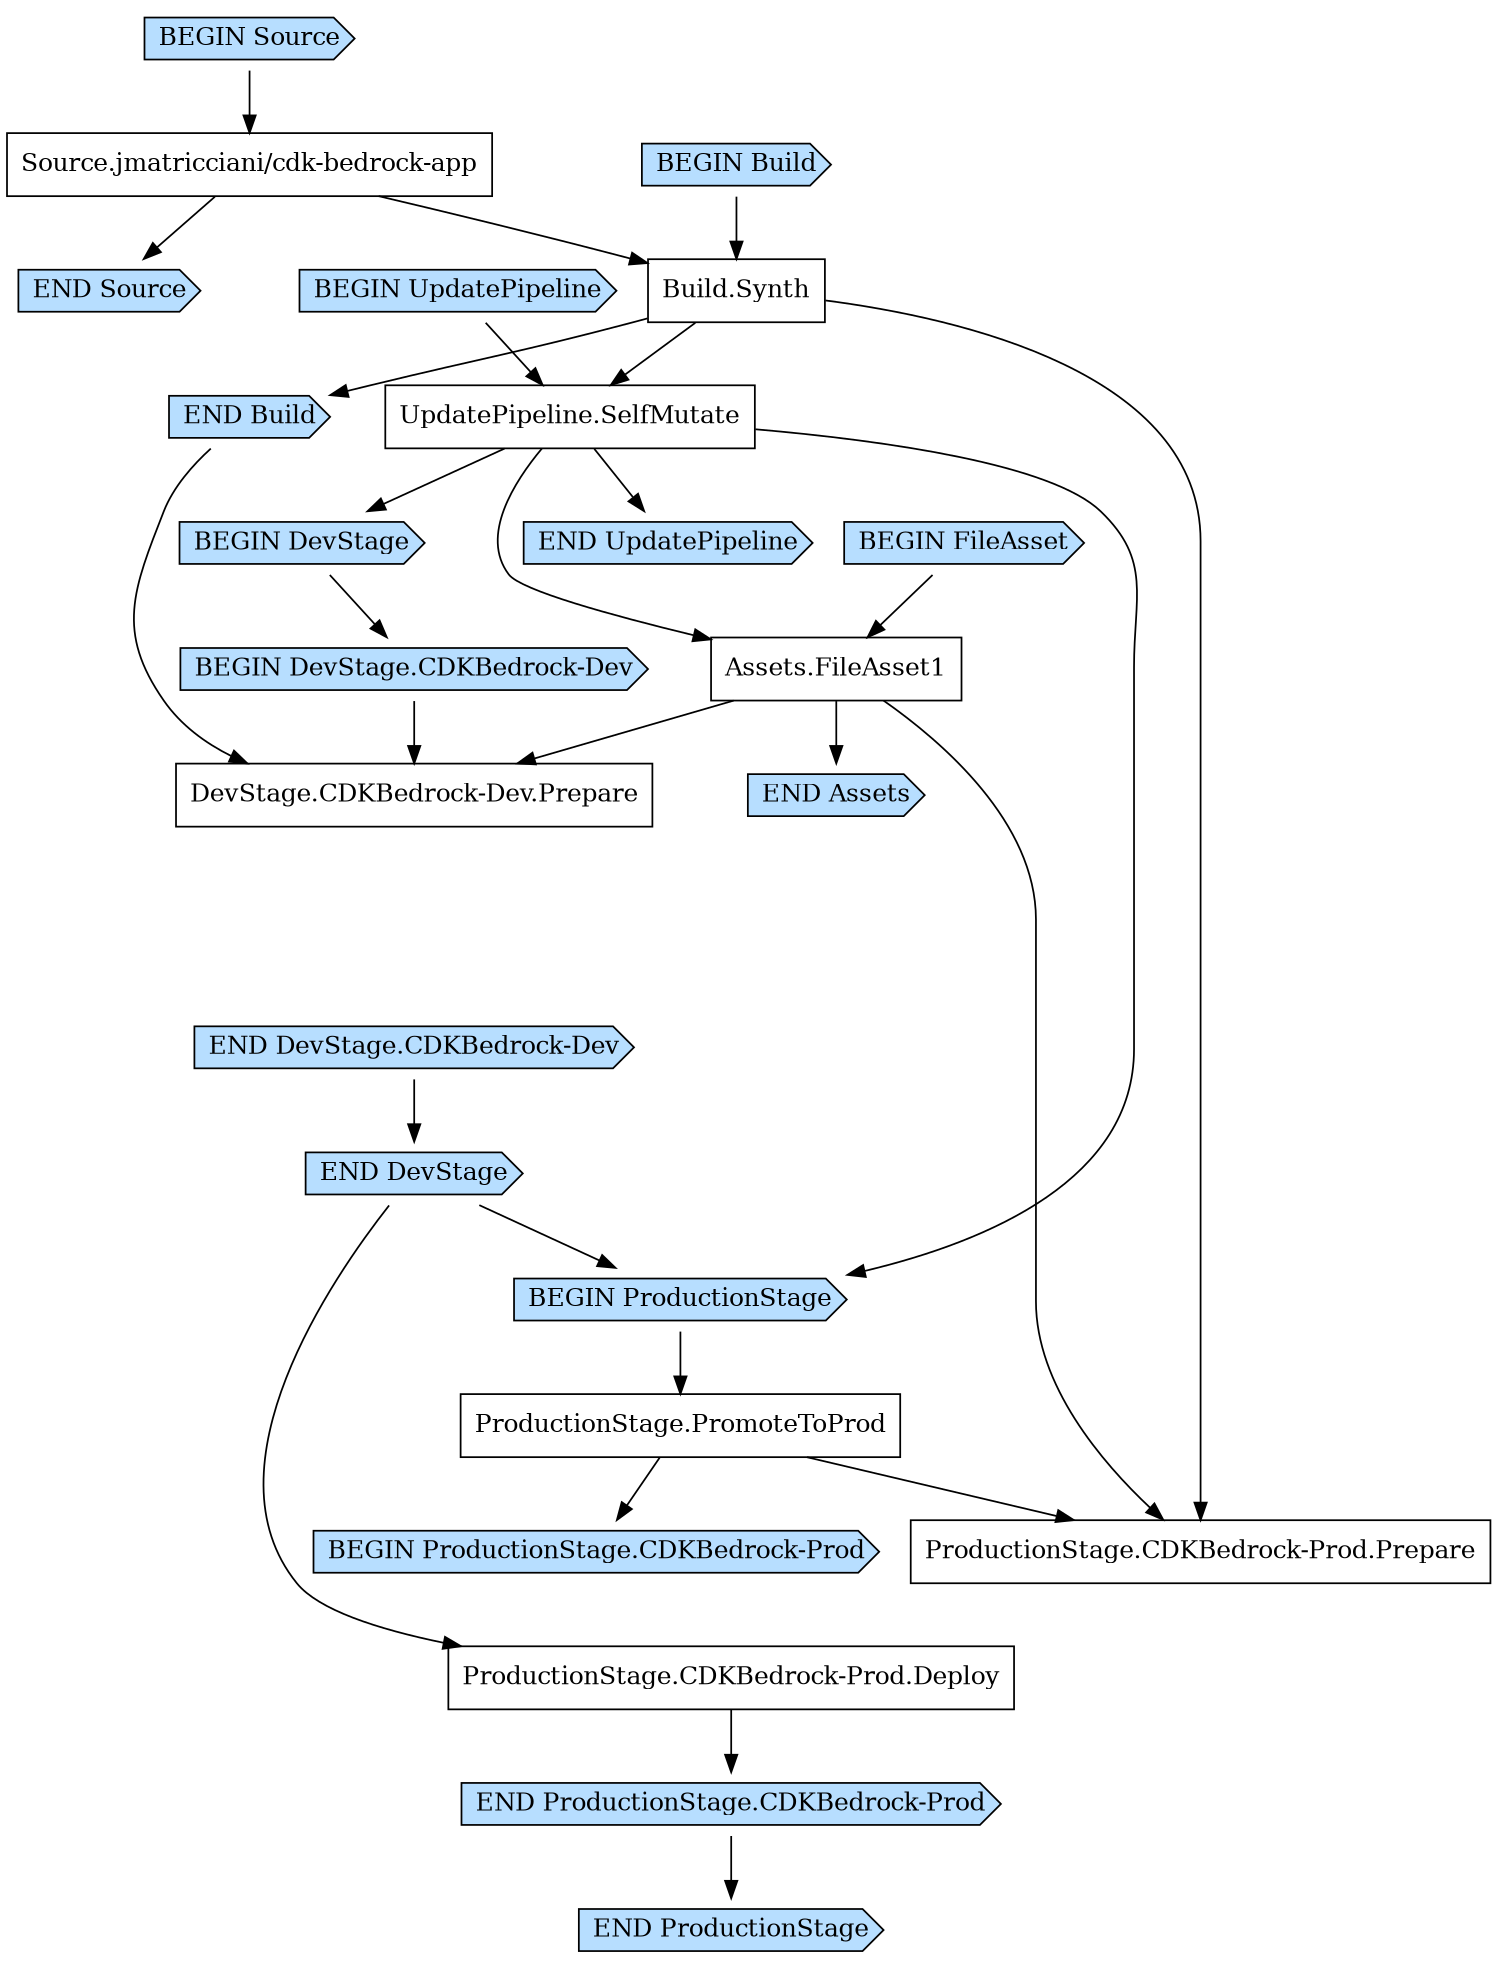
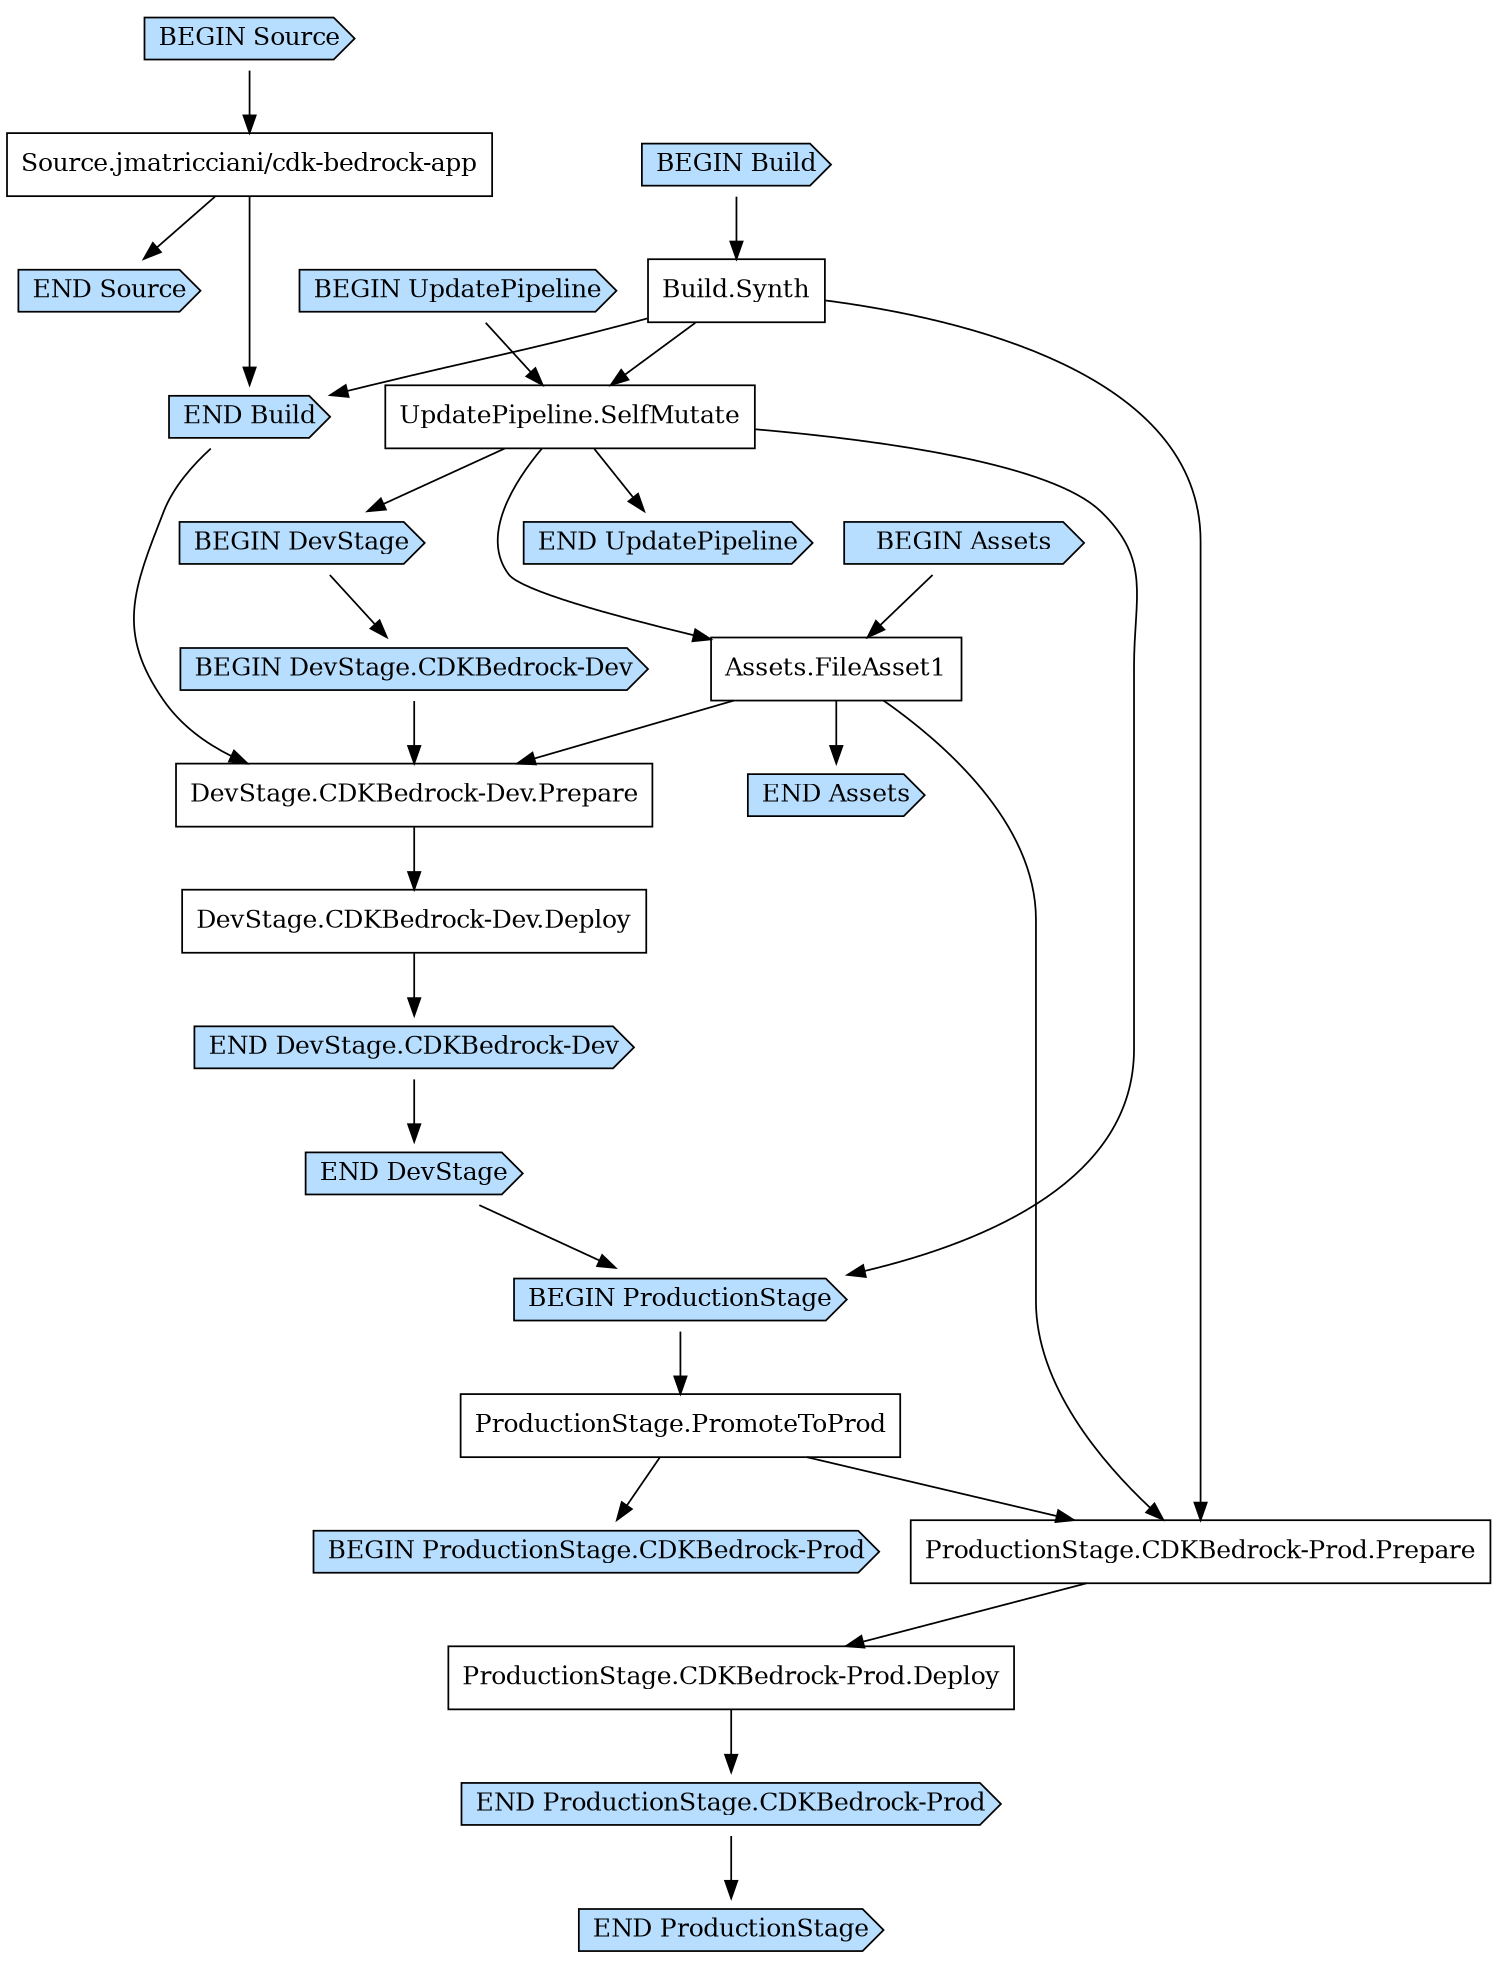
edge "Source.jmatricciani/cdk-bedrock-app" -> "Build.Synth": now "Source.jmatricciani/cdk-bedrock-app" -> "END Build"
node "BEGIN FileAsset": label "BEGIN FileAsset" -> "BEGIN Assets"
node "DevStage.CDKBedrock-Dev.Deploy": added
edge "END DevStage" -> "ProductionStage.CDKBedrock-Prod.Deploy": now "ProductionStage.CDKBedrock-Prod.Prepare" -> "ProductionStage.CDKBedrock-Prod.Deploy"
